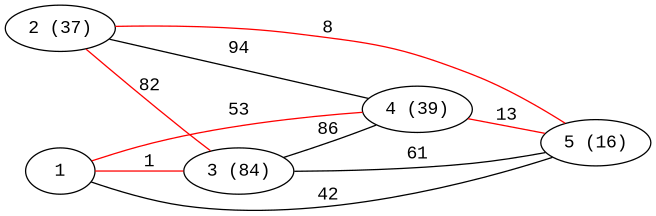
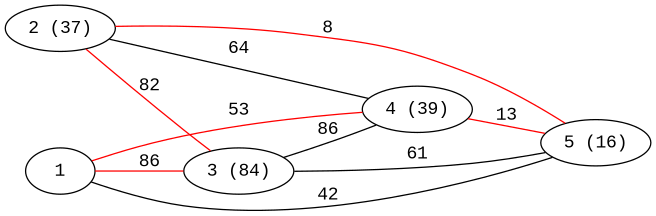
edge "2 (37)" -- "4 (39)": label "94" -> "64"
edge "1" -- "3 (84)": label "1" -> "86"
